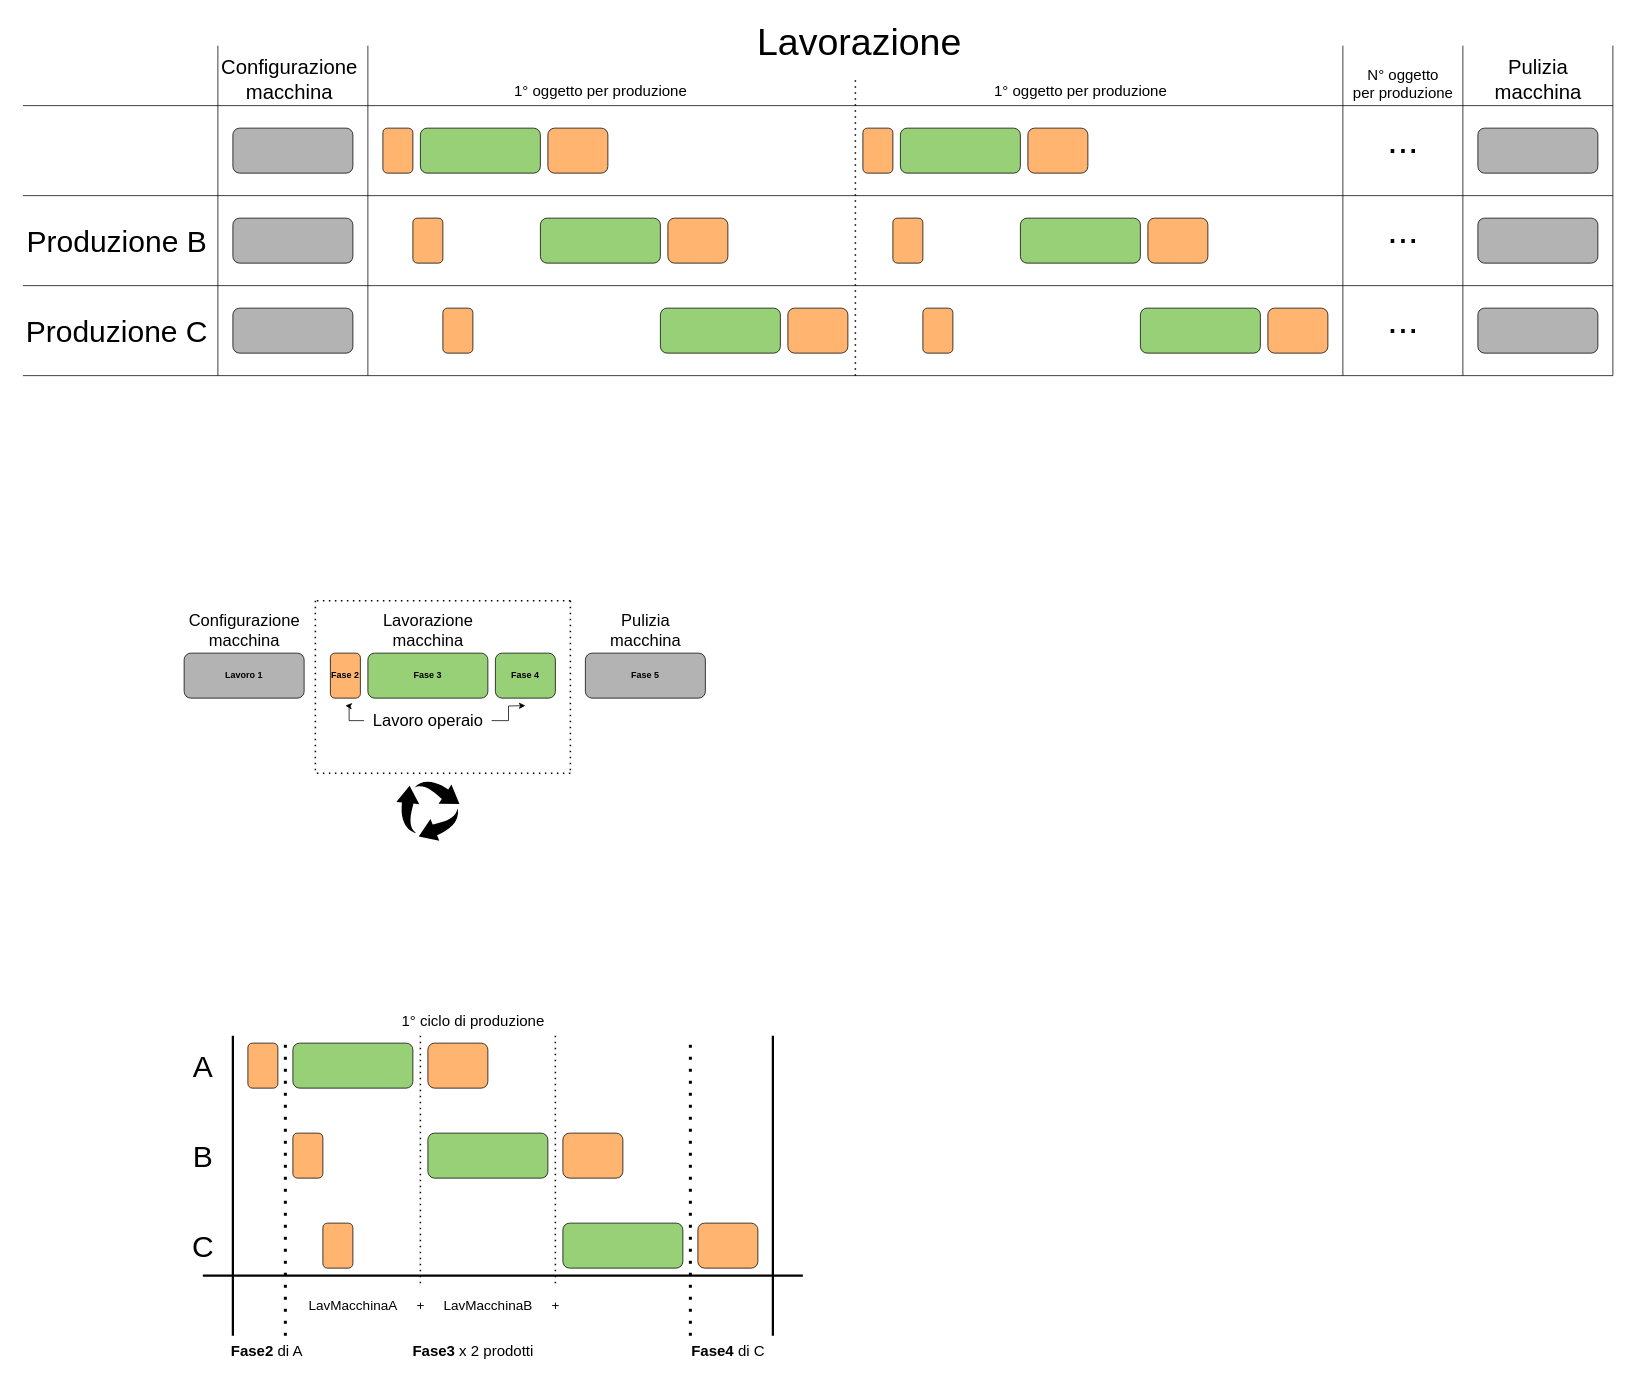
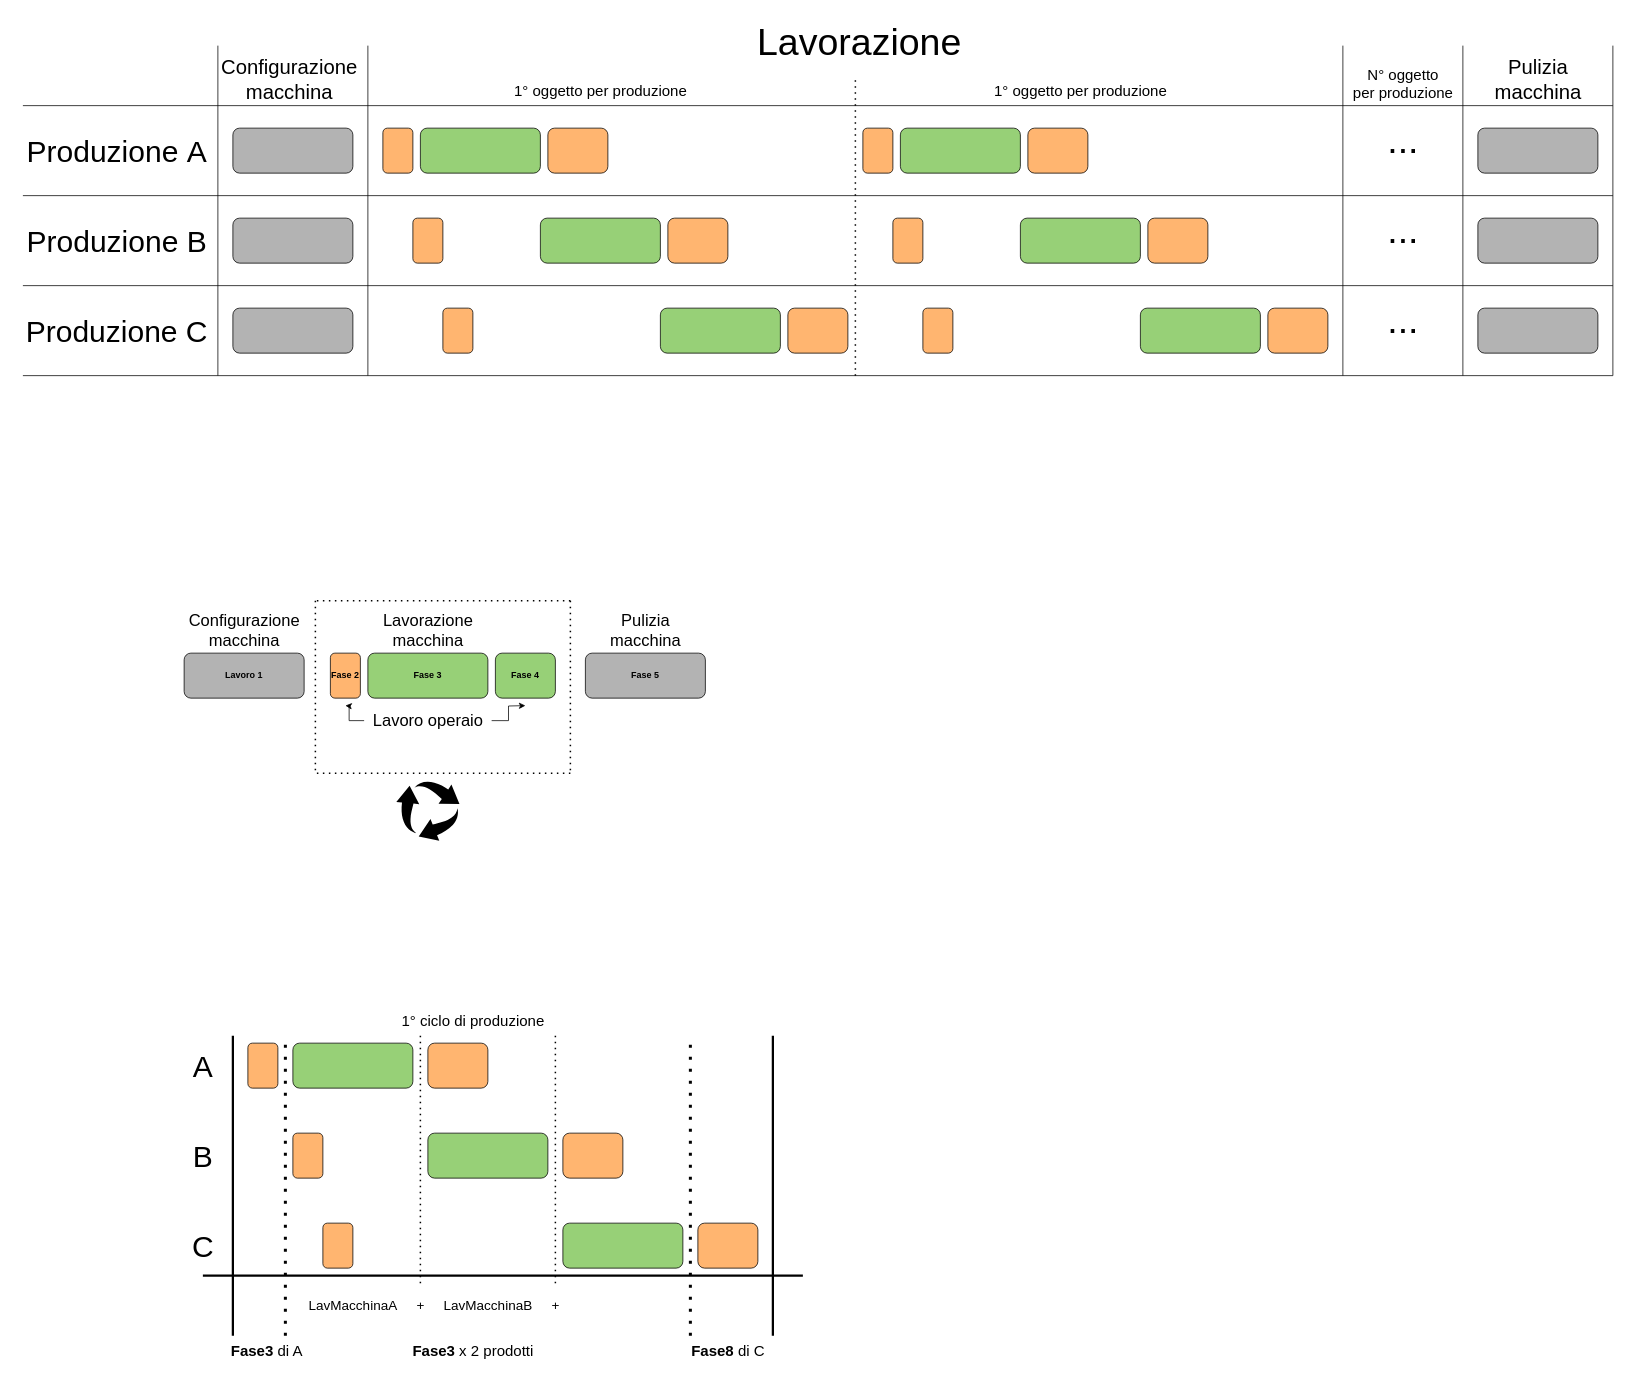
node "Produzione A": added
node "Fase2 di A": label "Fase2 di A" -> "Fase3 di A"
node "Fase4 di C": label "Fase4 di C" -> "Fase8 di C"
